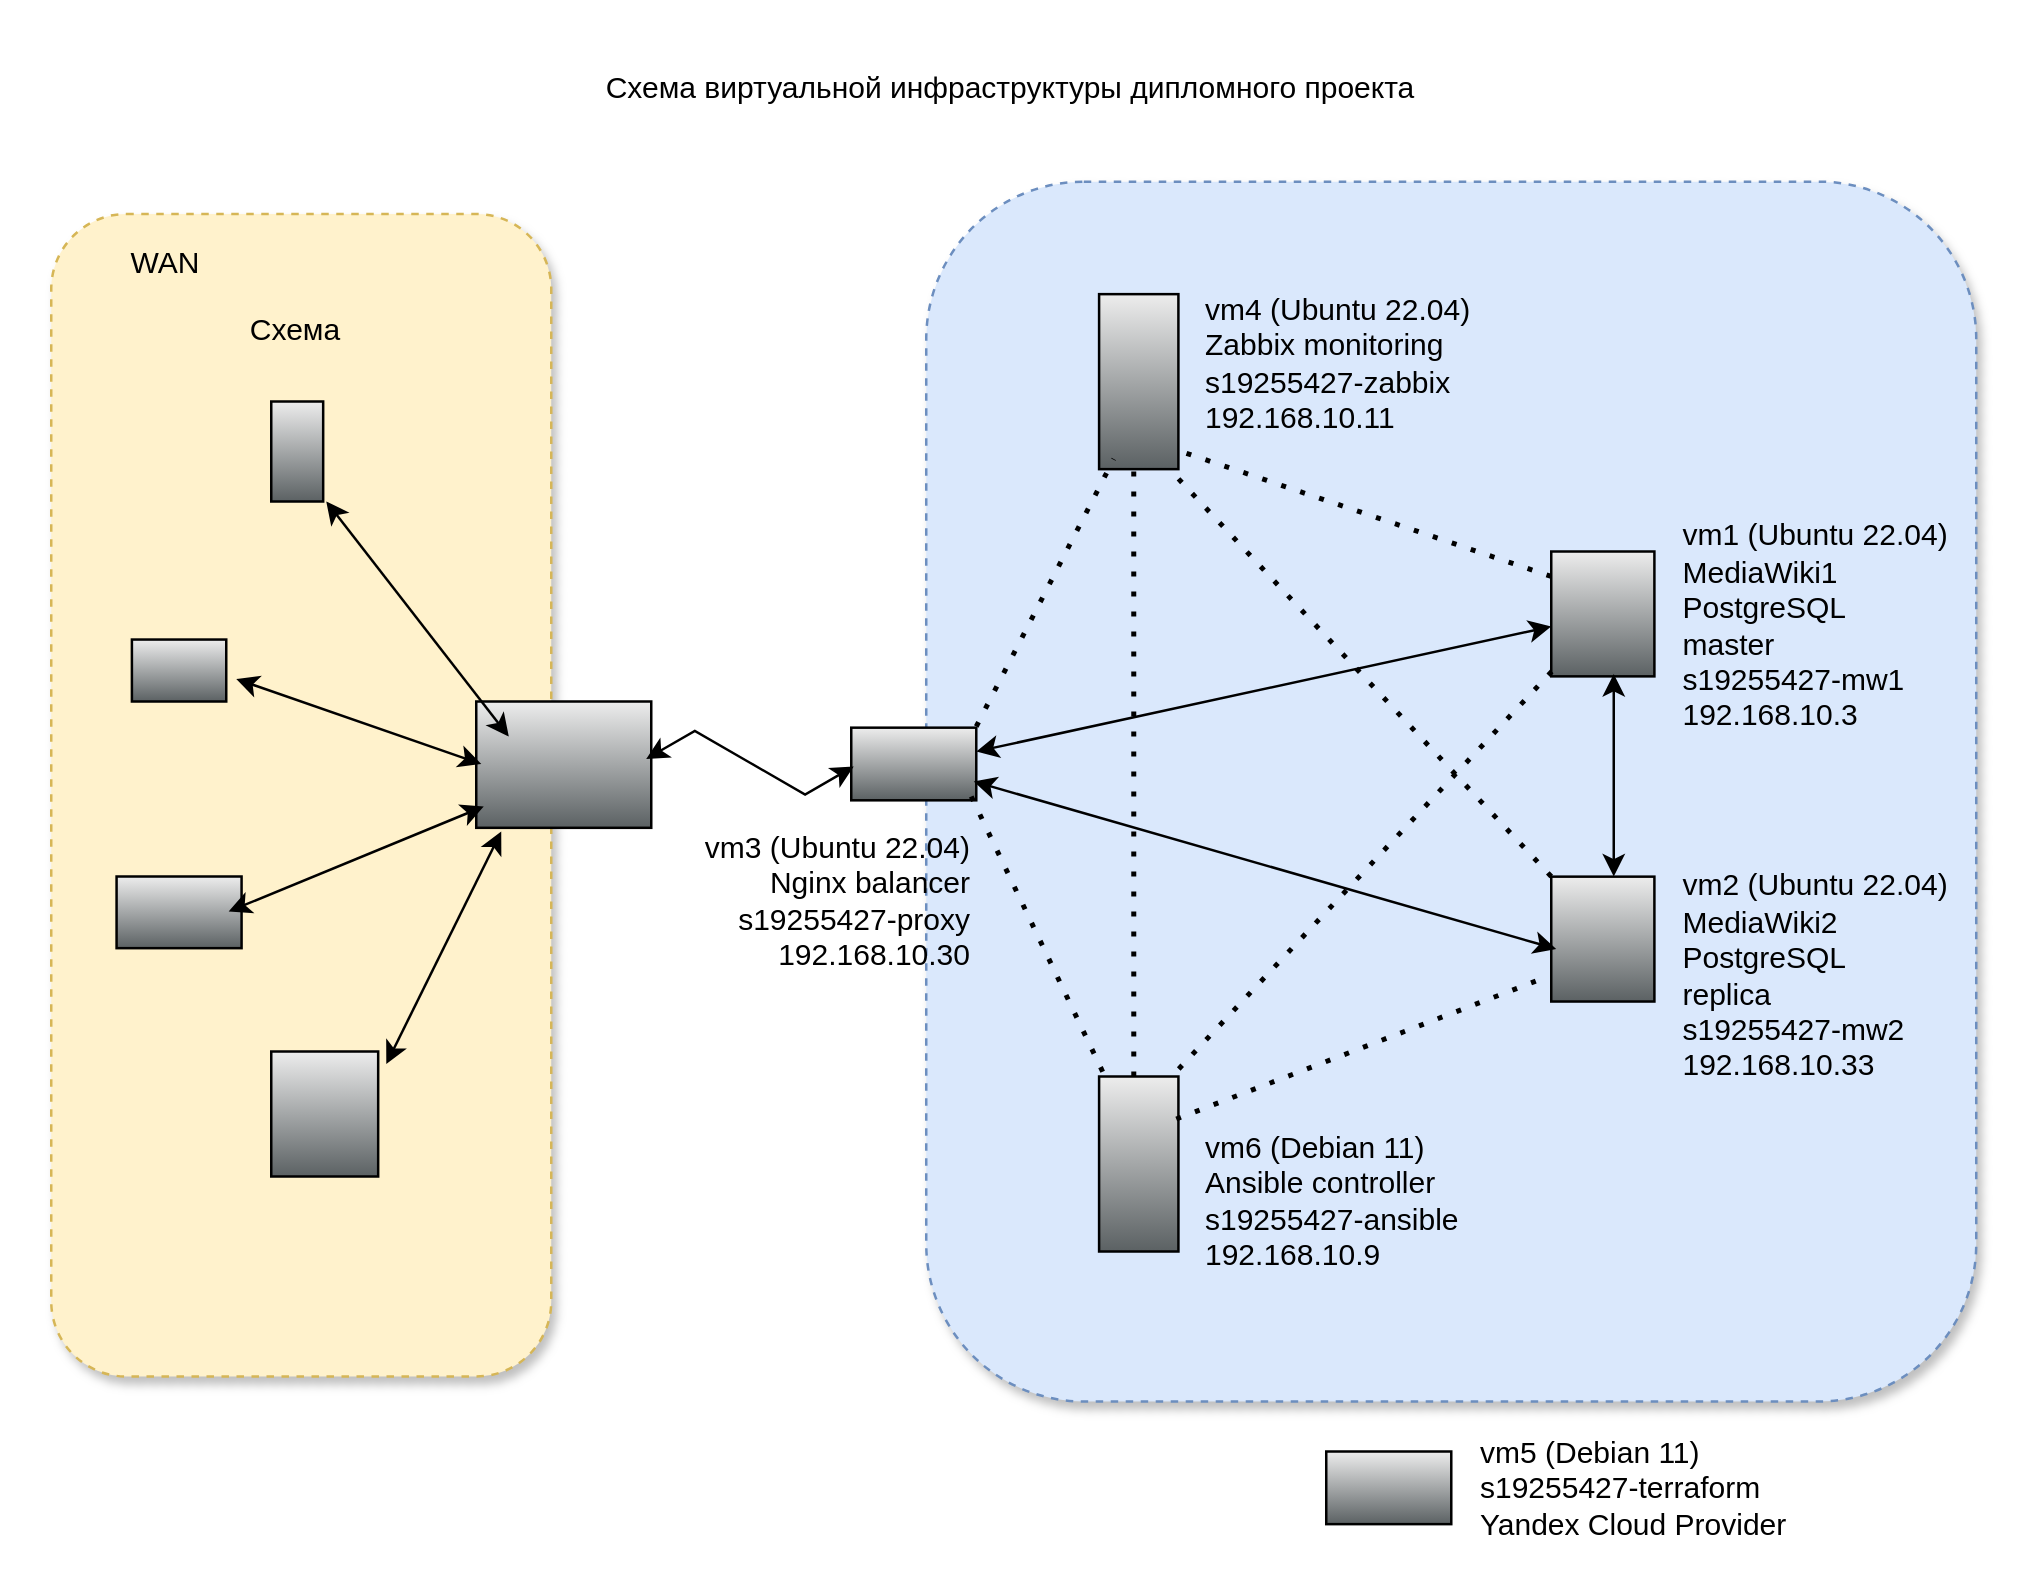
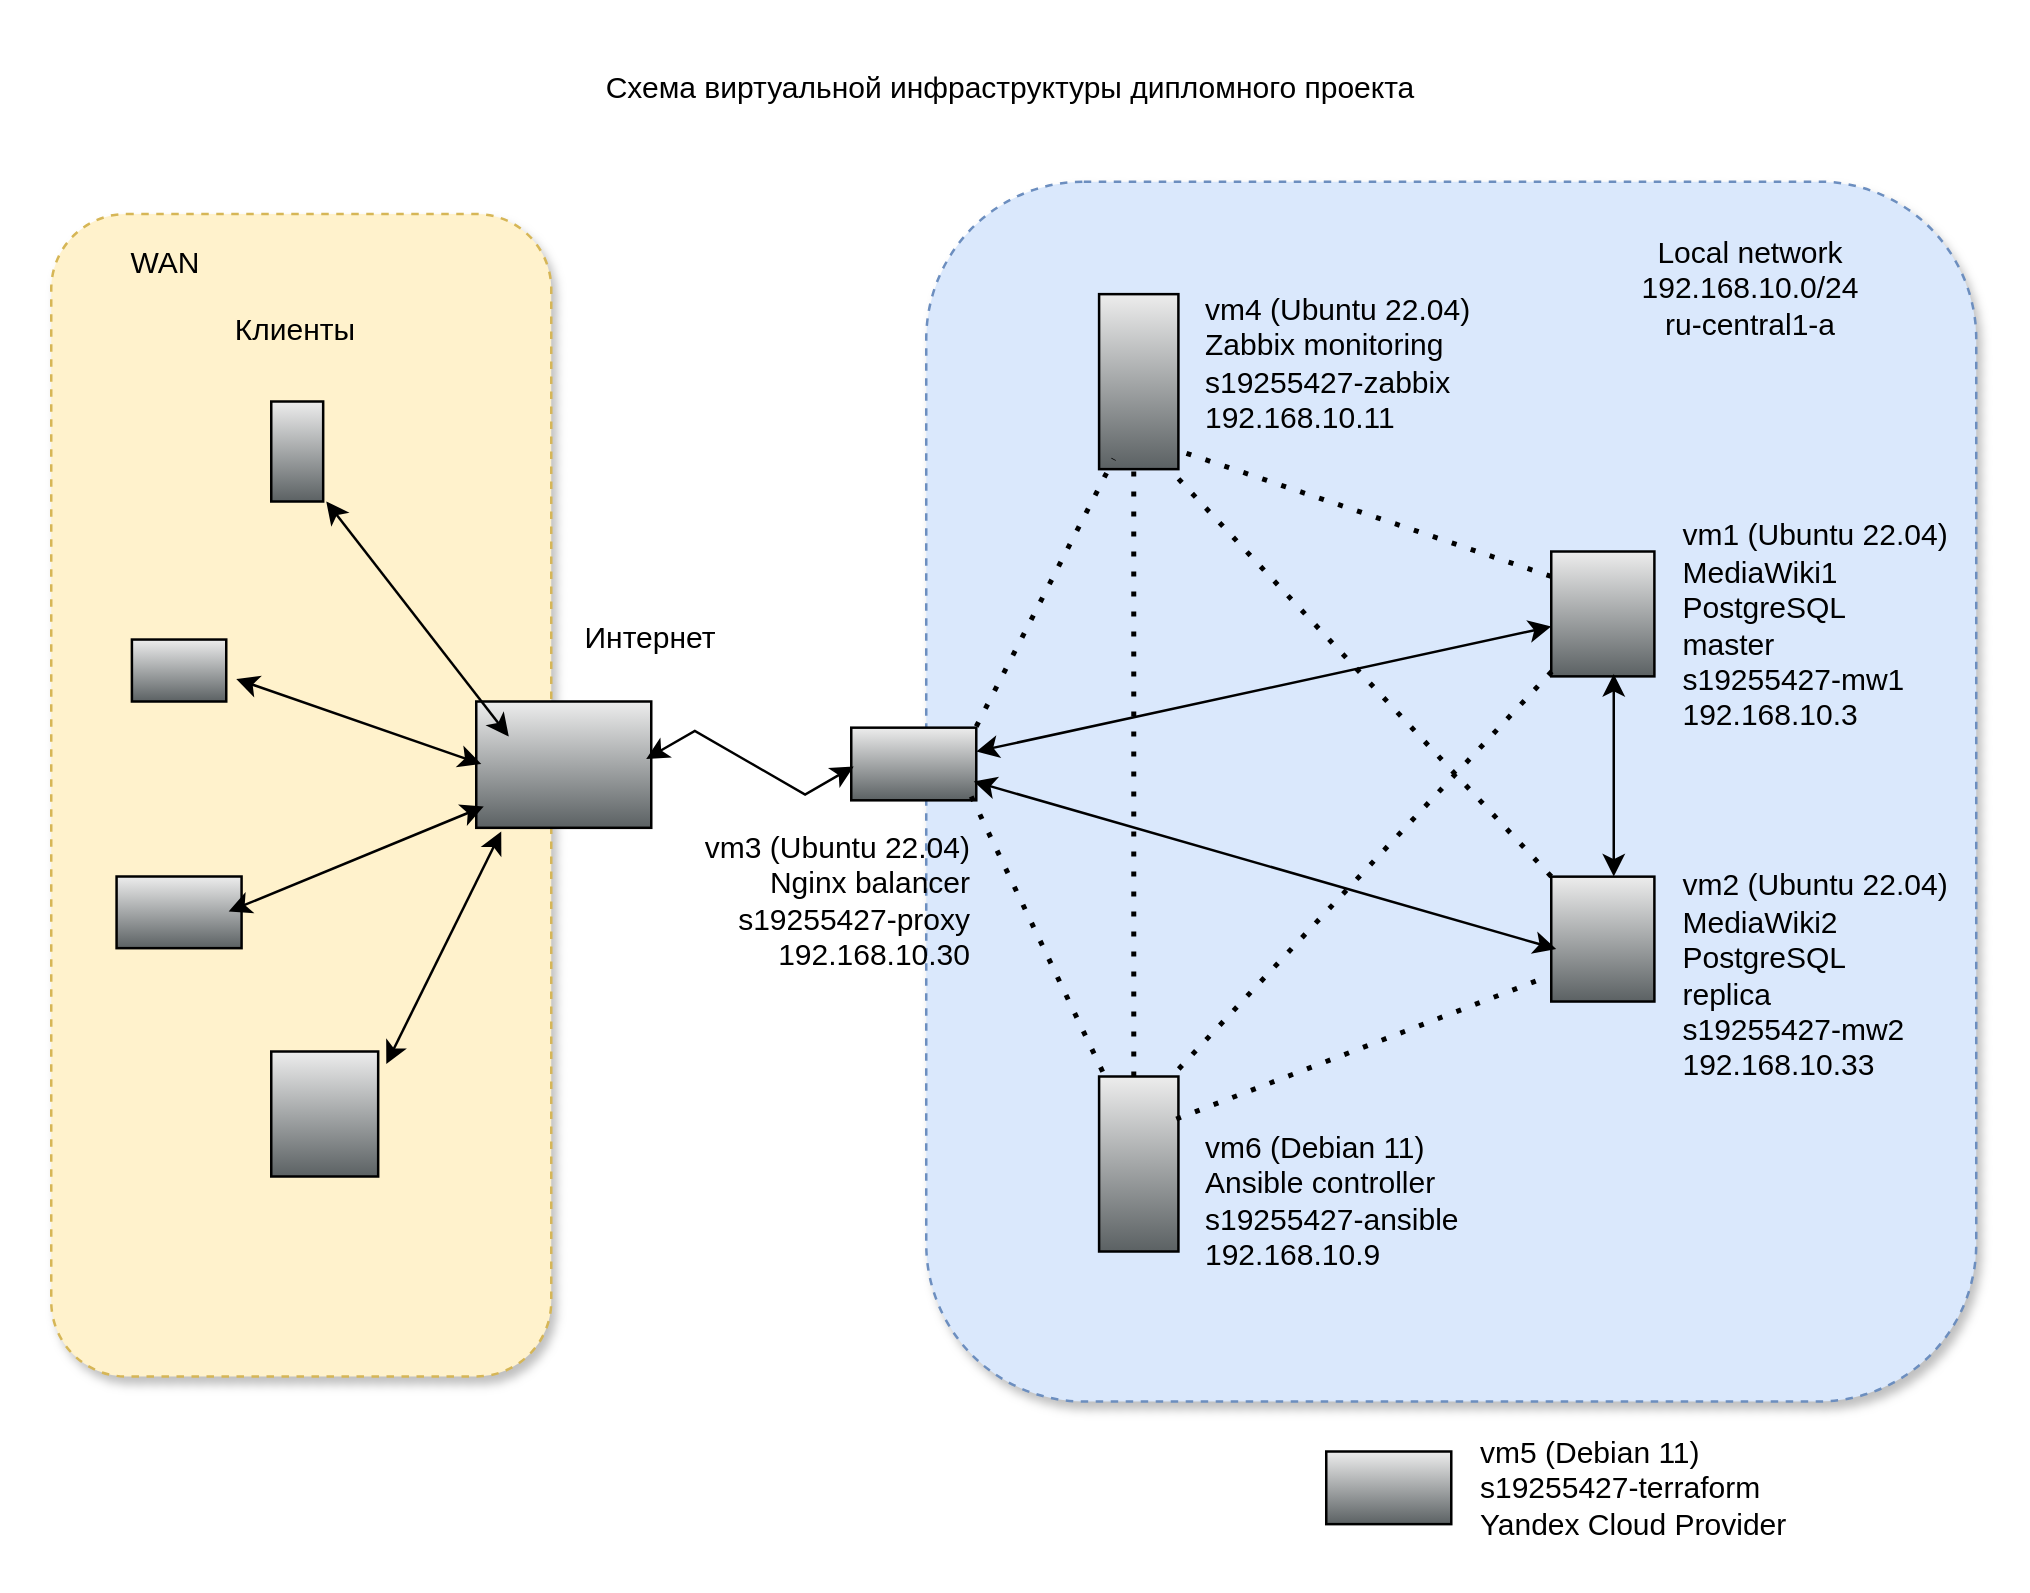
node "Local network 192.168.10.0/24 ru-central1-a": added
node "Схема": label "Схема" -> "Клиенты"
node "Интернет": added
